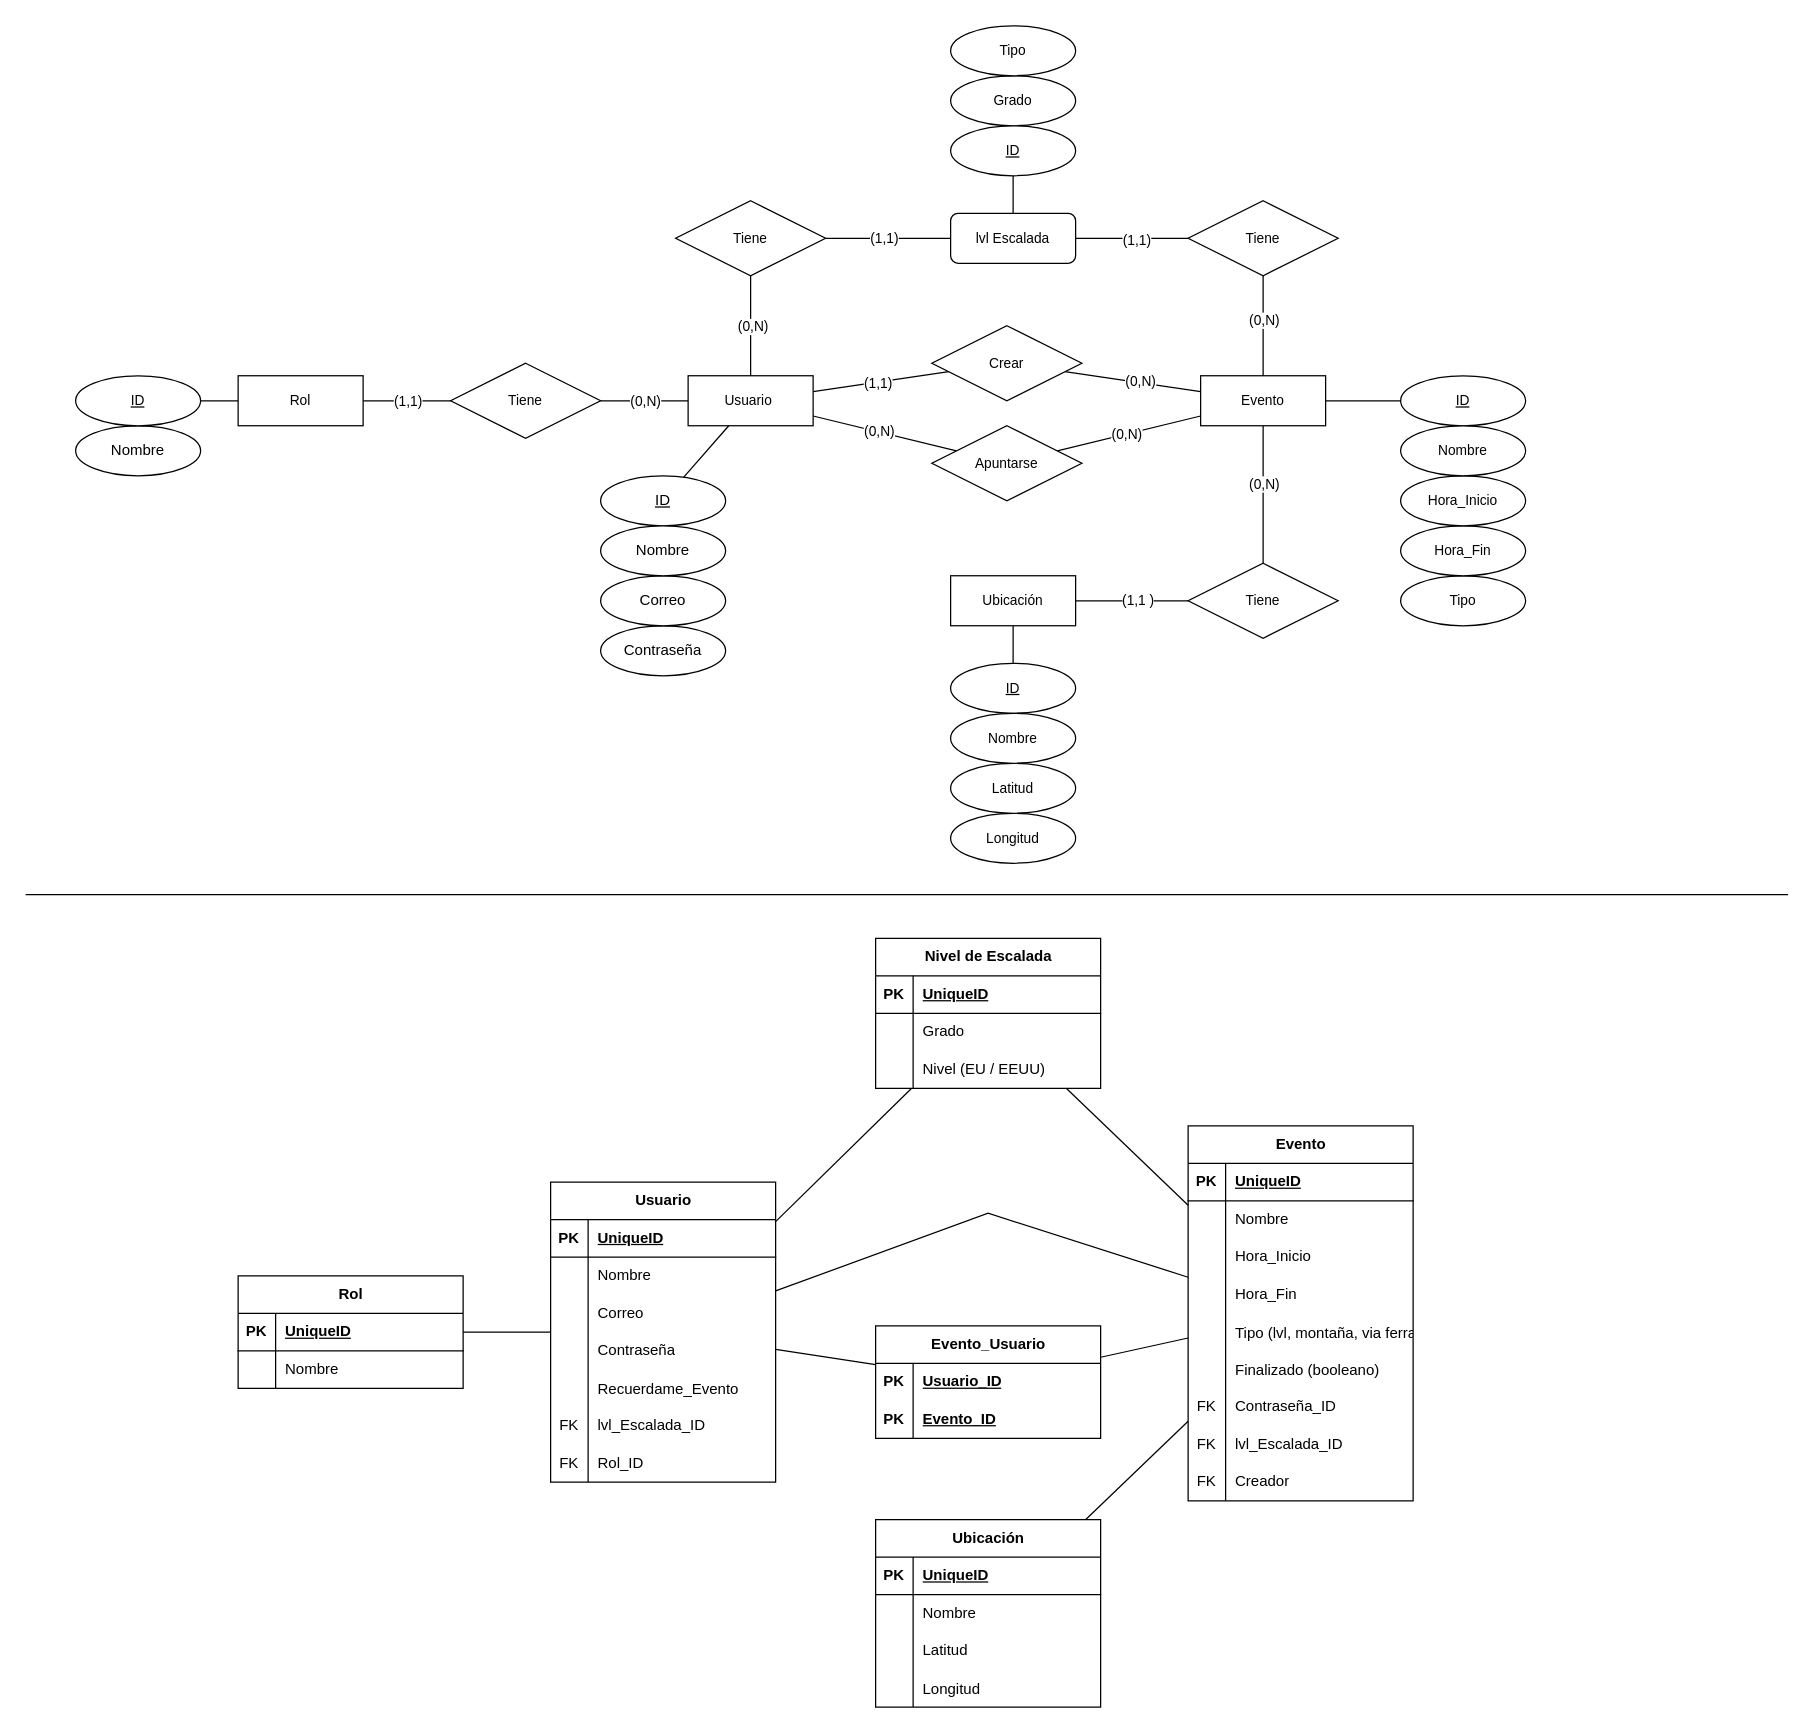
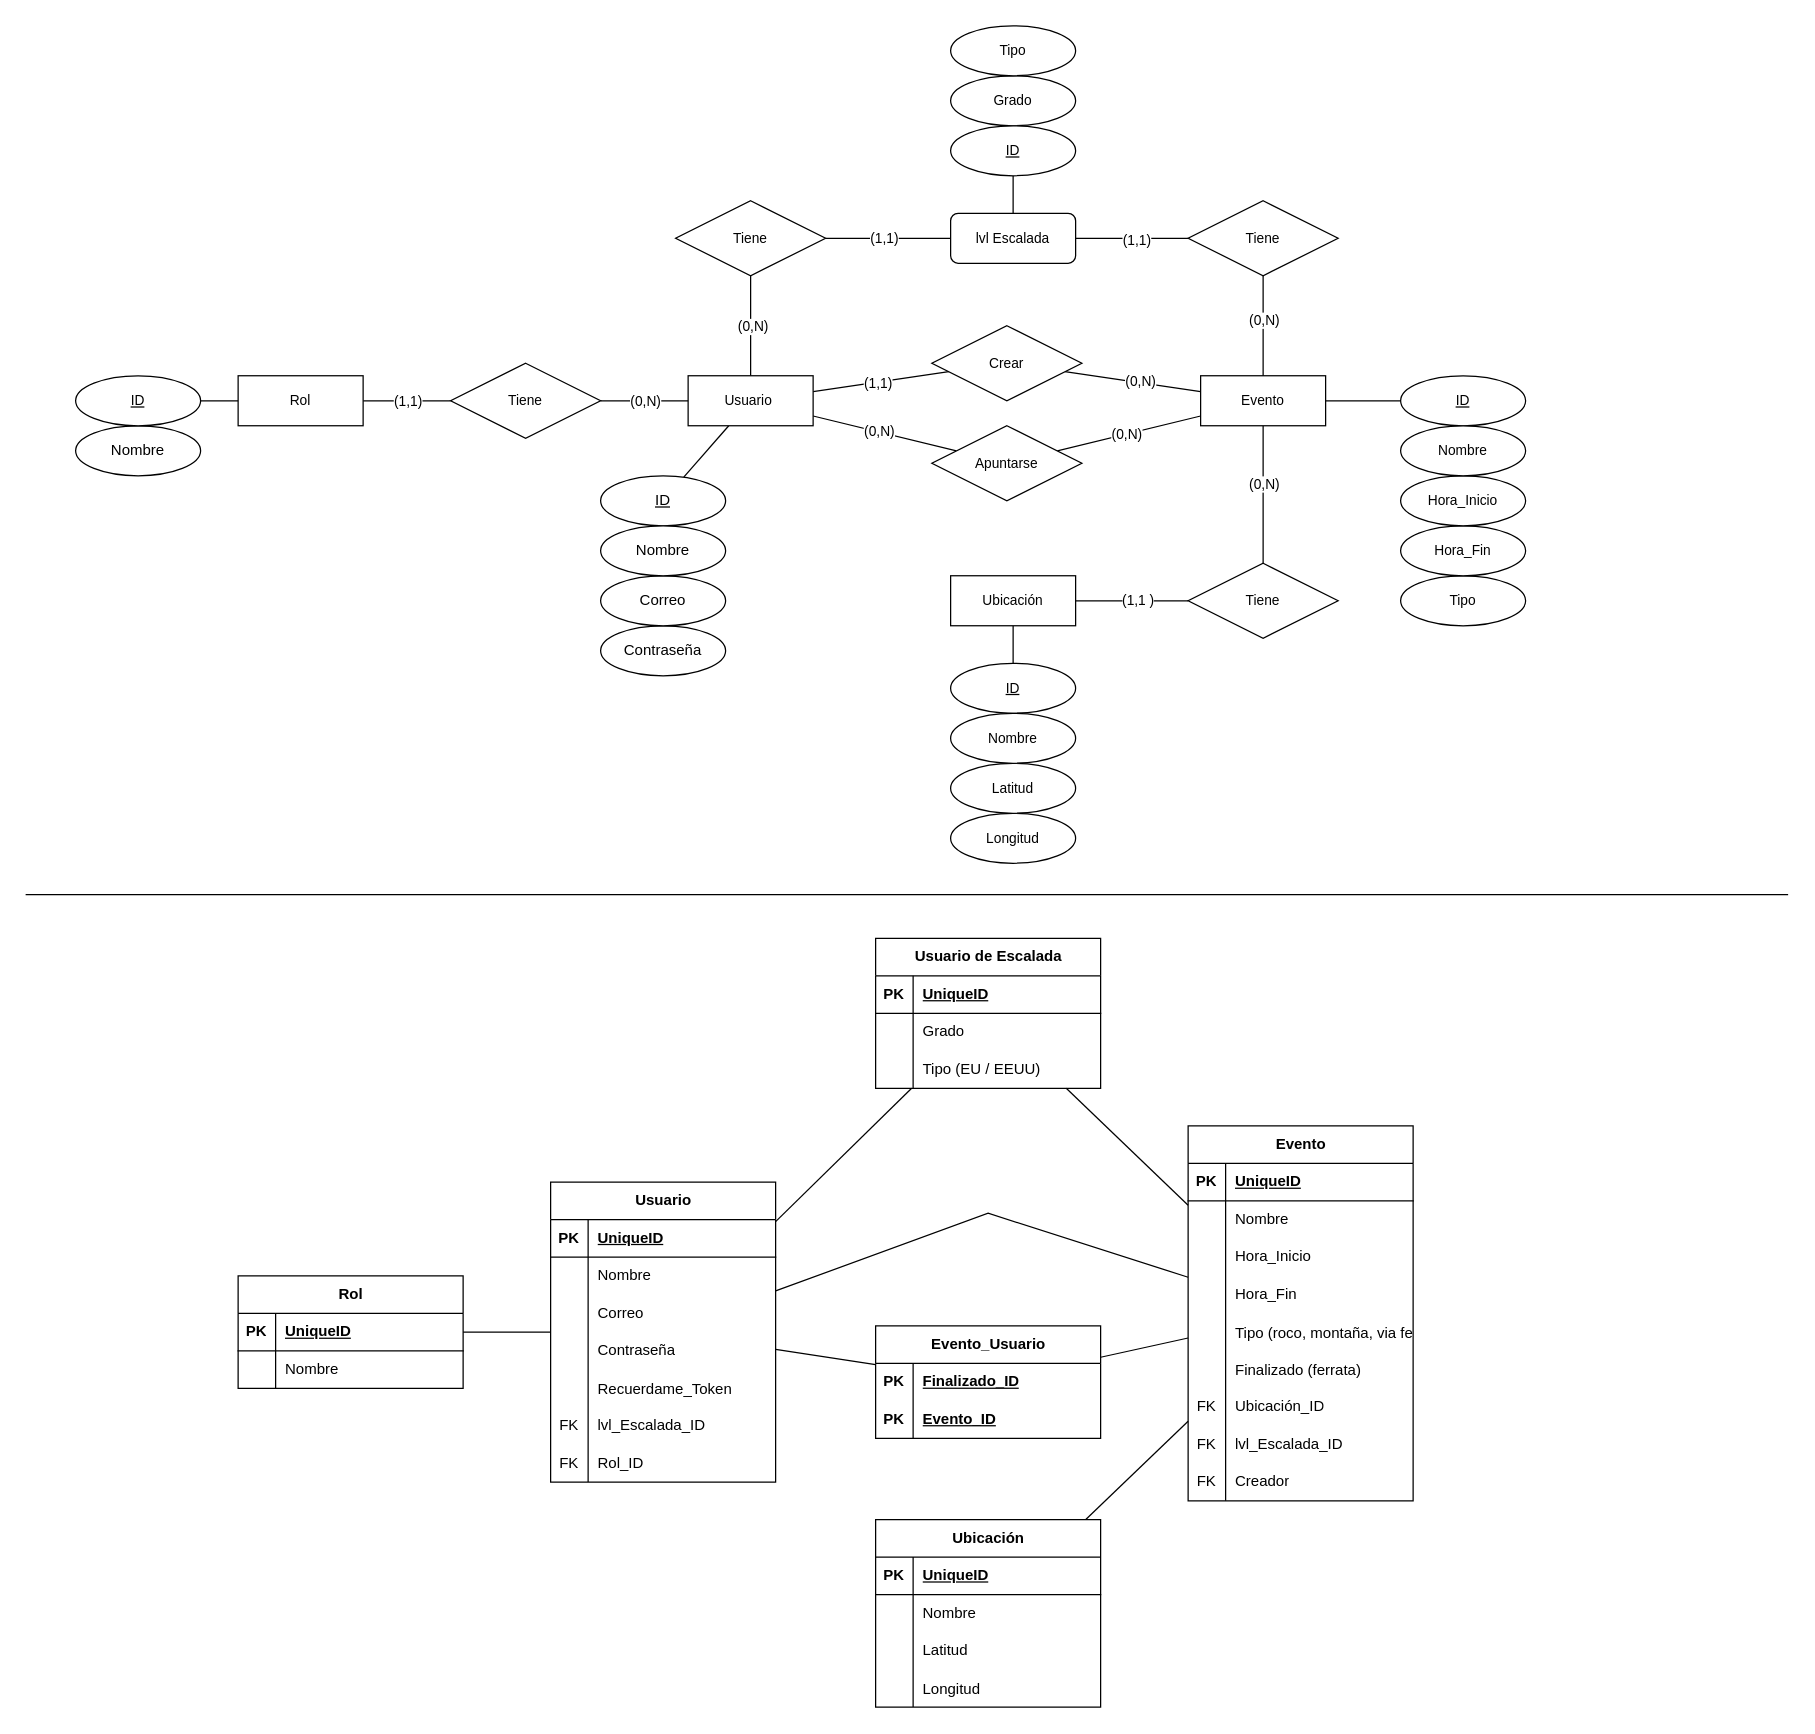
node "Nivel de Escalada": label "Nivel de Escalada" -> "Usuario de Escalada"
node "Nivel (EU / EEUU)": label "Nivel (EU / EEUU)" -> "Tipo (EU / EEUU)"
node "Tipo (lvl, montaña, via ferrata)": label "Tipo (lvl, montaña, via ferrata)" -> "Tipo (roco, montaña, via ferrata)"
node "Finalizado (booleano)": label "Finalizado (booleano)" -> "Finalizado (ferrata)"
node "Usuario_ID": label "Usuario_ID" -> "Finalizado_ID"
node "Recuerdame_Evento": label "Recuerdame_Evento" -> "Recuerdame_Token"
node "Contraseña_ID": label "Contraseña_ID" -> "Ubicación_ID"
